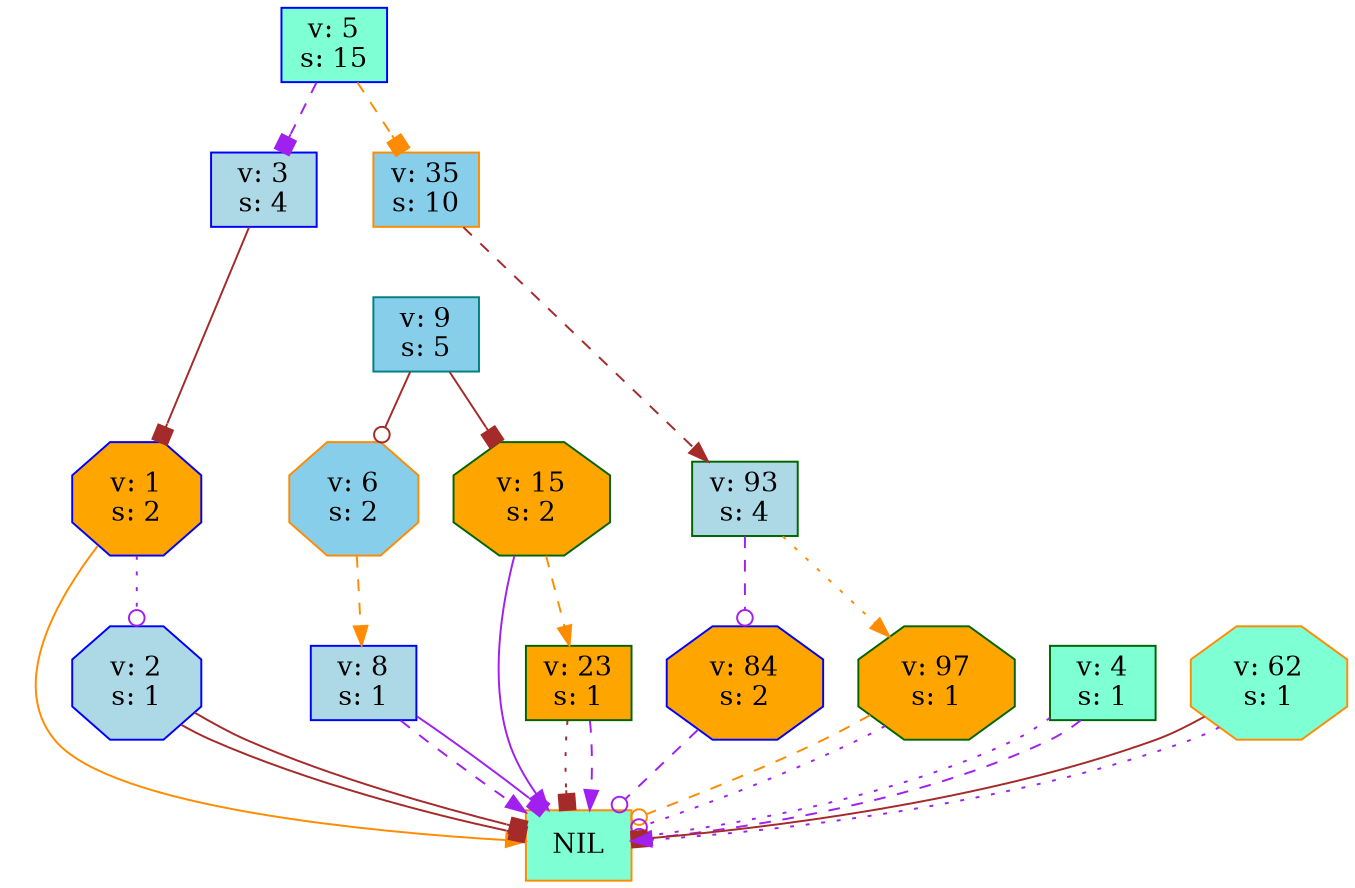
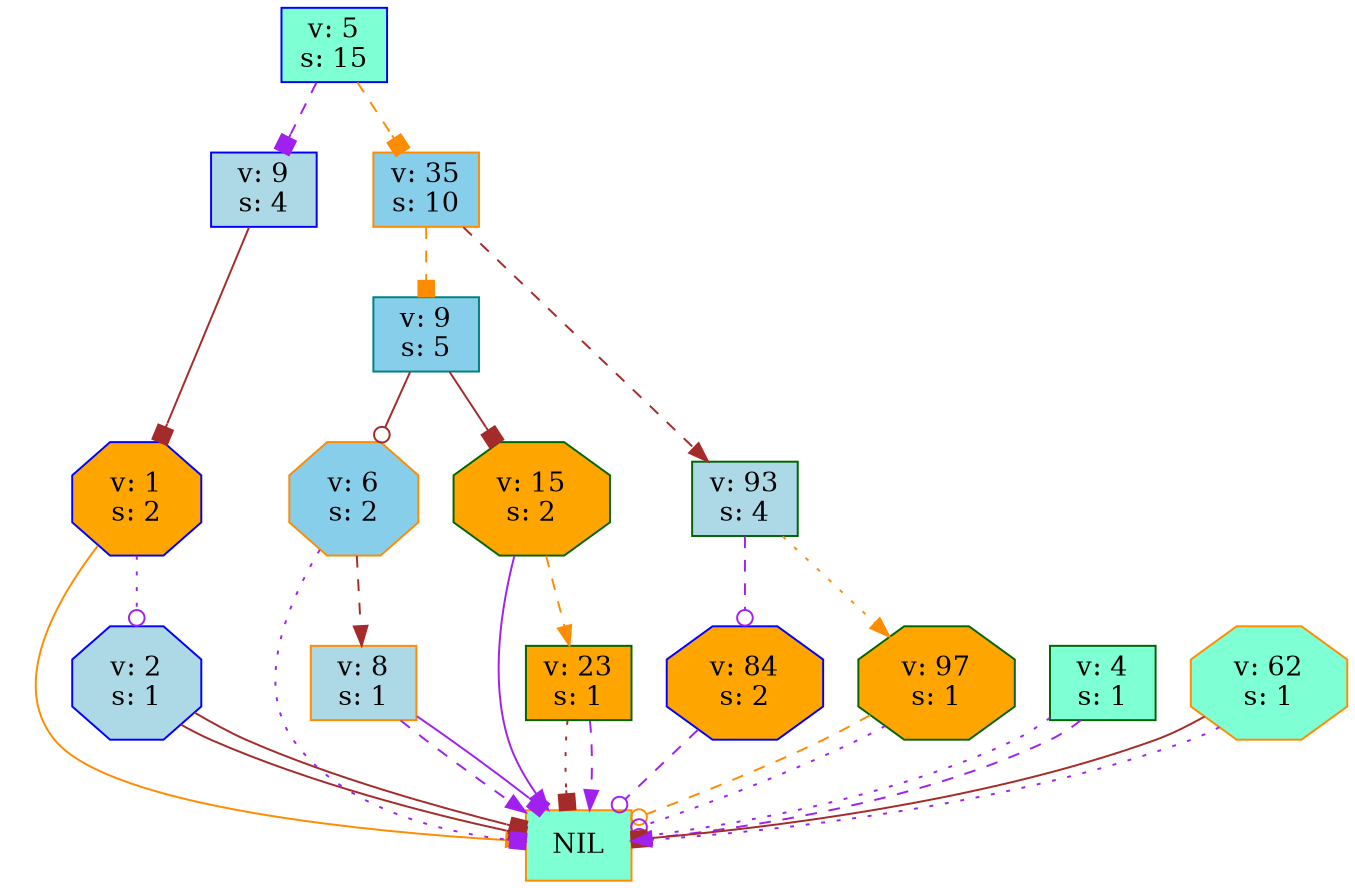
node "v: 3 s: 4": label "v: 3 s: 4" -> "v: 9 s: 4"
edge "v: 35 s: 10" -> "v: 9 s: 5": added
edge "v: 6 s: 2" -> "v: 8 s: 1": color darkorange -> brown
node "v: 8 s: 1": color blue -> darkorange
edge "v: 6 s: 2" -> "NIL": added
